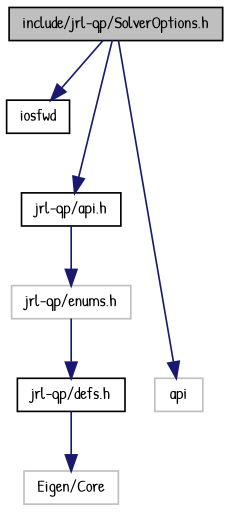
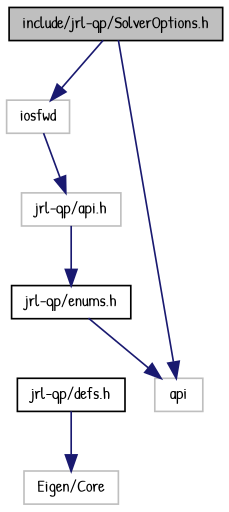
edge "include/jrl-qp/SolverOptions.h" -> "jrl-qp/api.h": now "iosfwd" -> "jrl-qp/api.h"
node "iosfwd": color black -> grey75
node "jrl-qp/api.h": color black -> grey75
node "jrl-qp/enums.h": color grey75 -> black
edge "jrl-qp/enums.h" -> "jrl-qp/defs.h": now "jrl-qp/enums.h" -> "api"
